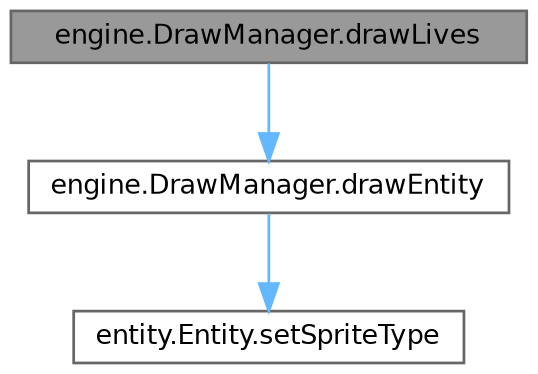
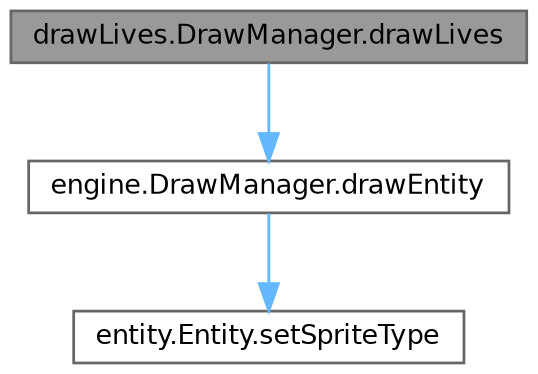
node "engine.DrawManager.drawLives": label "engine.DrawManager.drawLives" -> "drawLives.DrawManager.drawLives"
